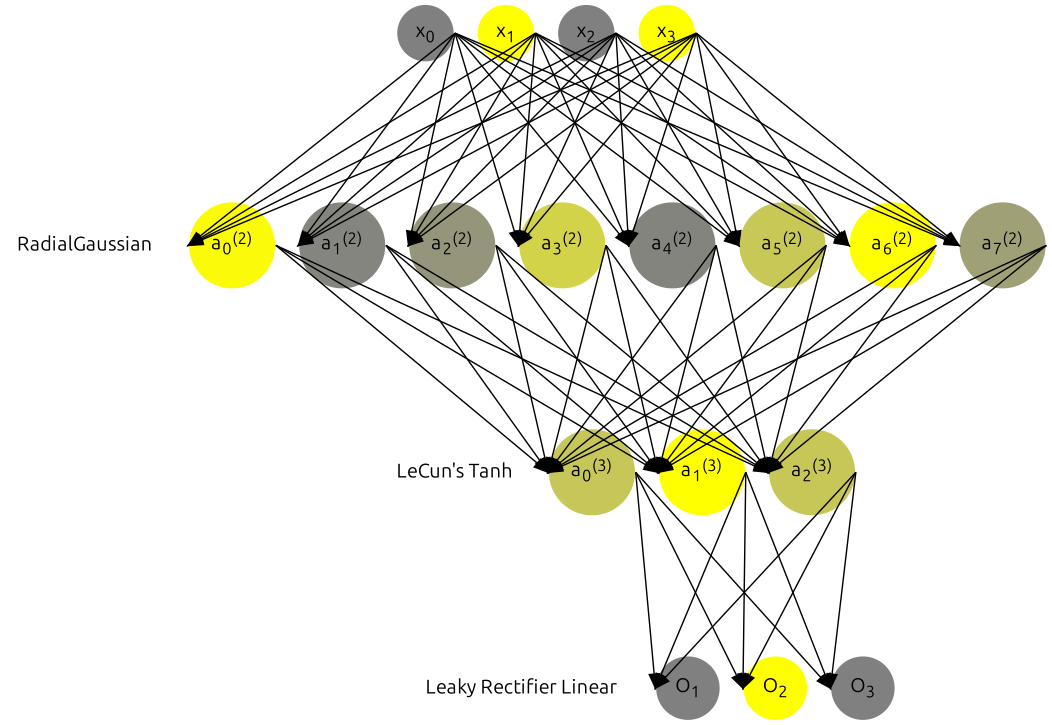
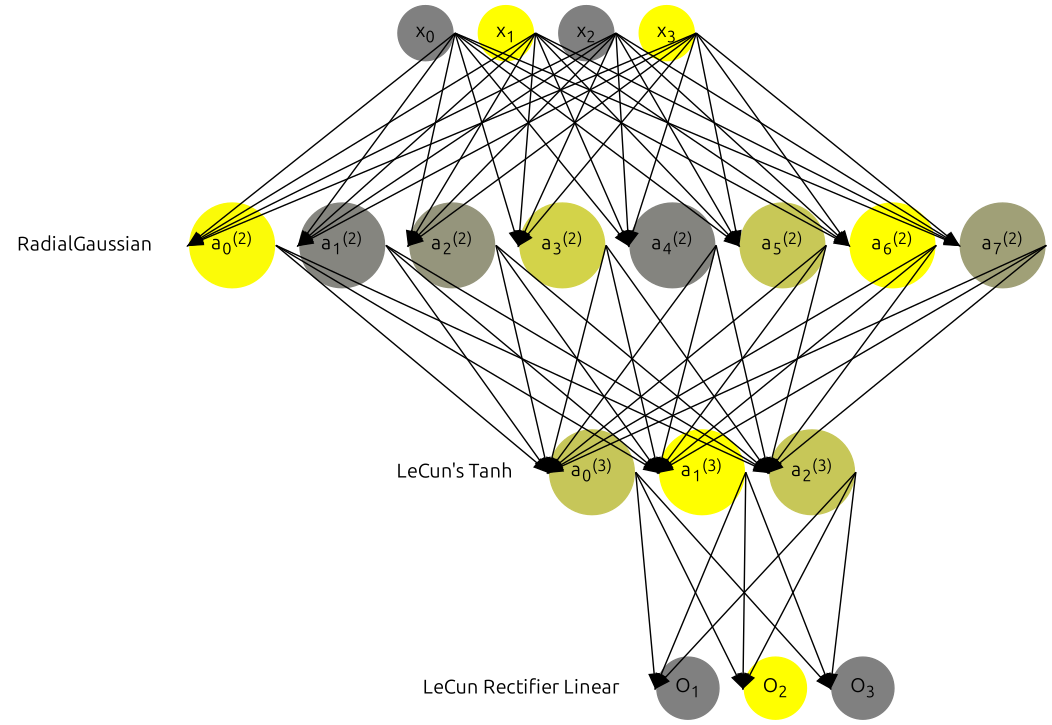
node "Leaky Rectifier Linear": label "Leaky Rectifier Linear" -> "LeCun Rectifier Linear"
